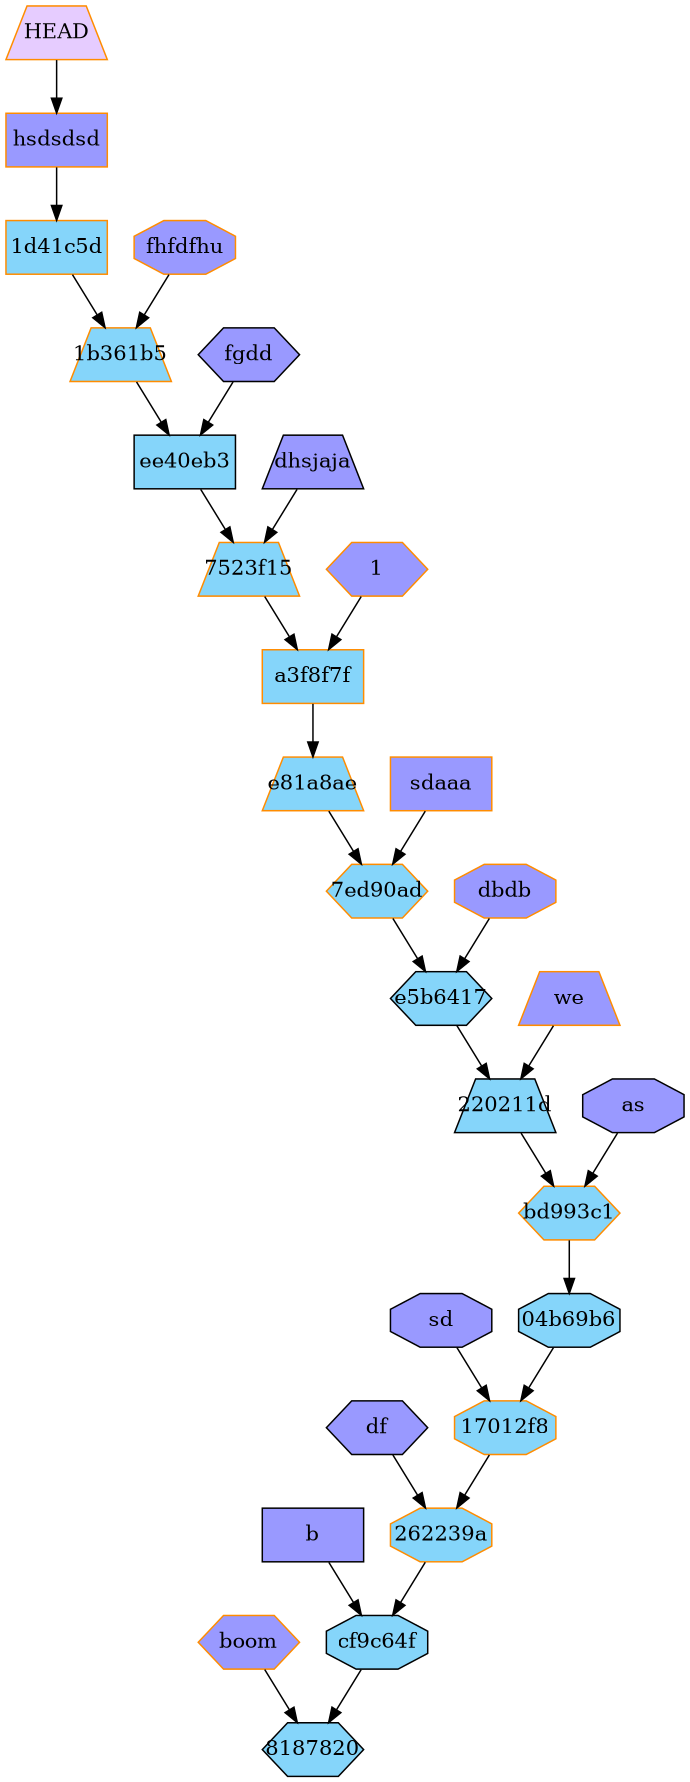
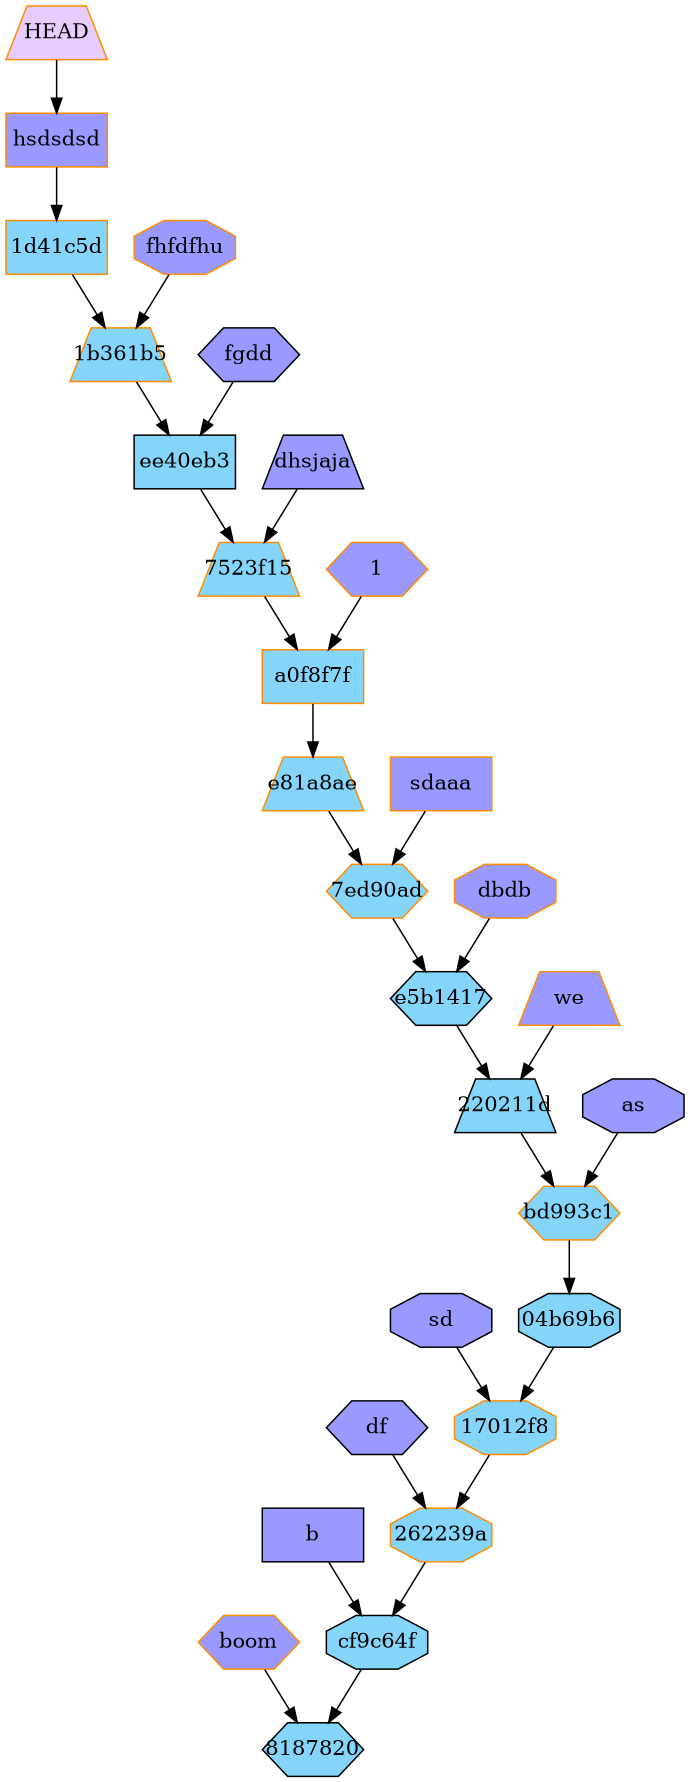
node "a3f8f7f": label "a3f8f7f" -> "a0f8f7f"
node "e5b6417": label "e5b6417" -> "e5b1417"
